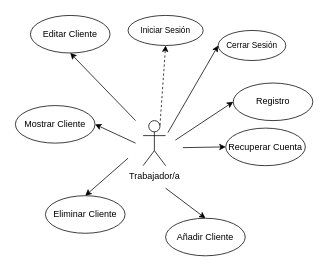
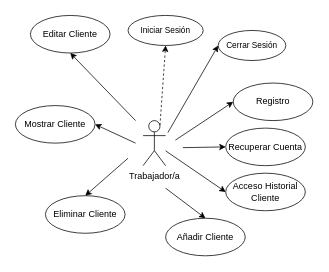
edge "Trabajador/a" -> "Acceso Historial Cliente": added
node "Acceso Historial Cliente": added
